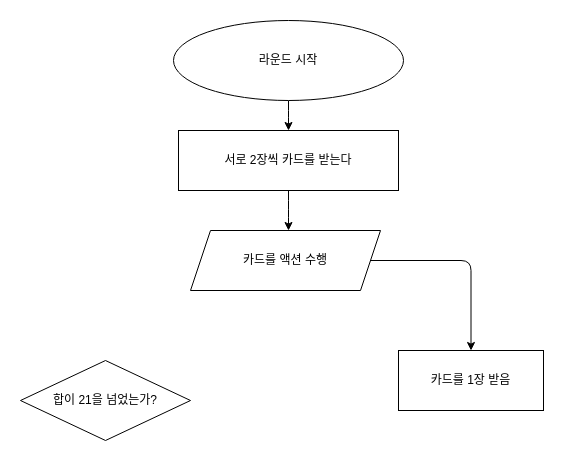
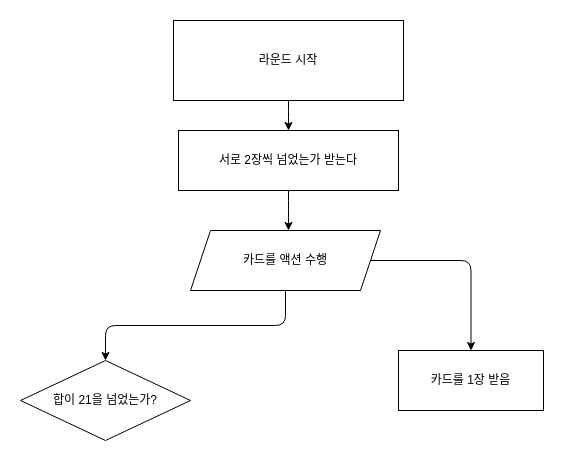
node "라운드 시작": shape ellipse -> rectangle
node "서로 2장씩 카드를 받는다": label "서로 2장씩 카드를 받는다" -> "서로 2장씩 넘었는가 받는다"
edge "카드를 액션 수행" -> "합이 21을 넘었는가?": added
